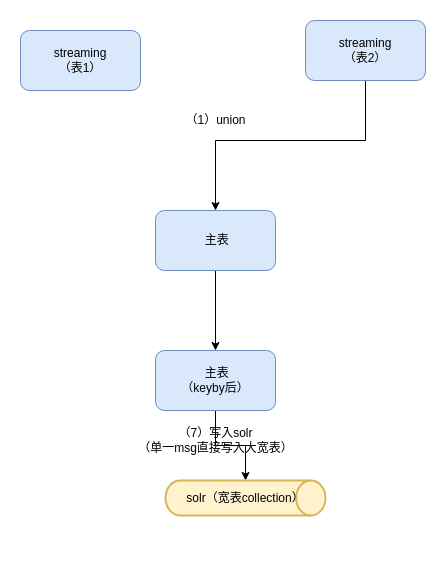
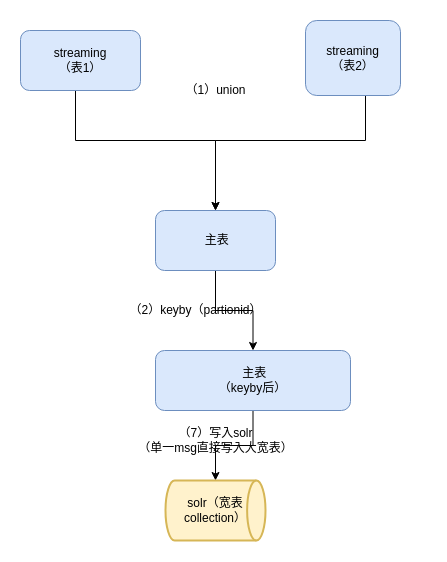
node "streaming （表2）": size 120x60 -> 95x75
node "（1）union": moved (216, 121) -> (216, 91)
edge "streaming （表1）" -> "主表": added
node "（2）keyby（partionid）": added
node "主表 （keyby后）": size 120x60 -> 195x60
node "solr（宽表collection）": size 160x35 -> 100x60
